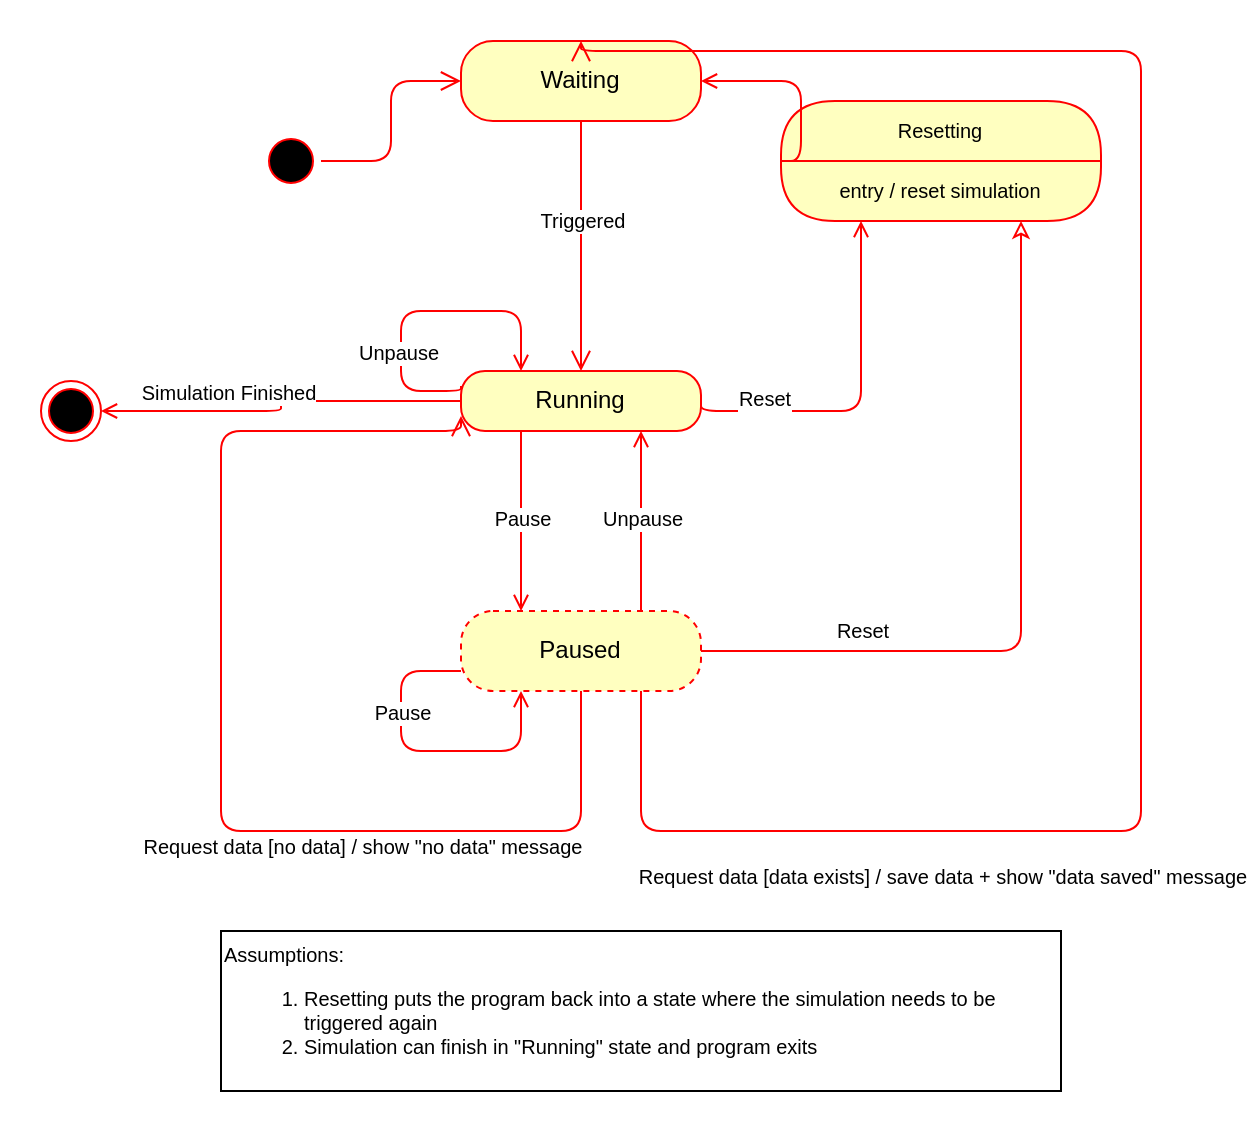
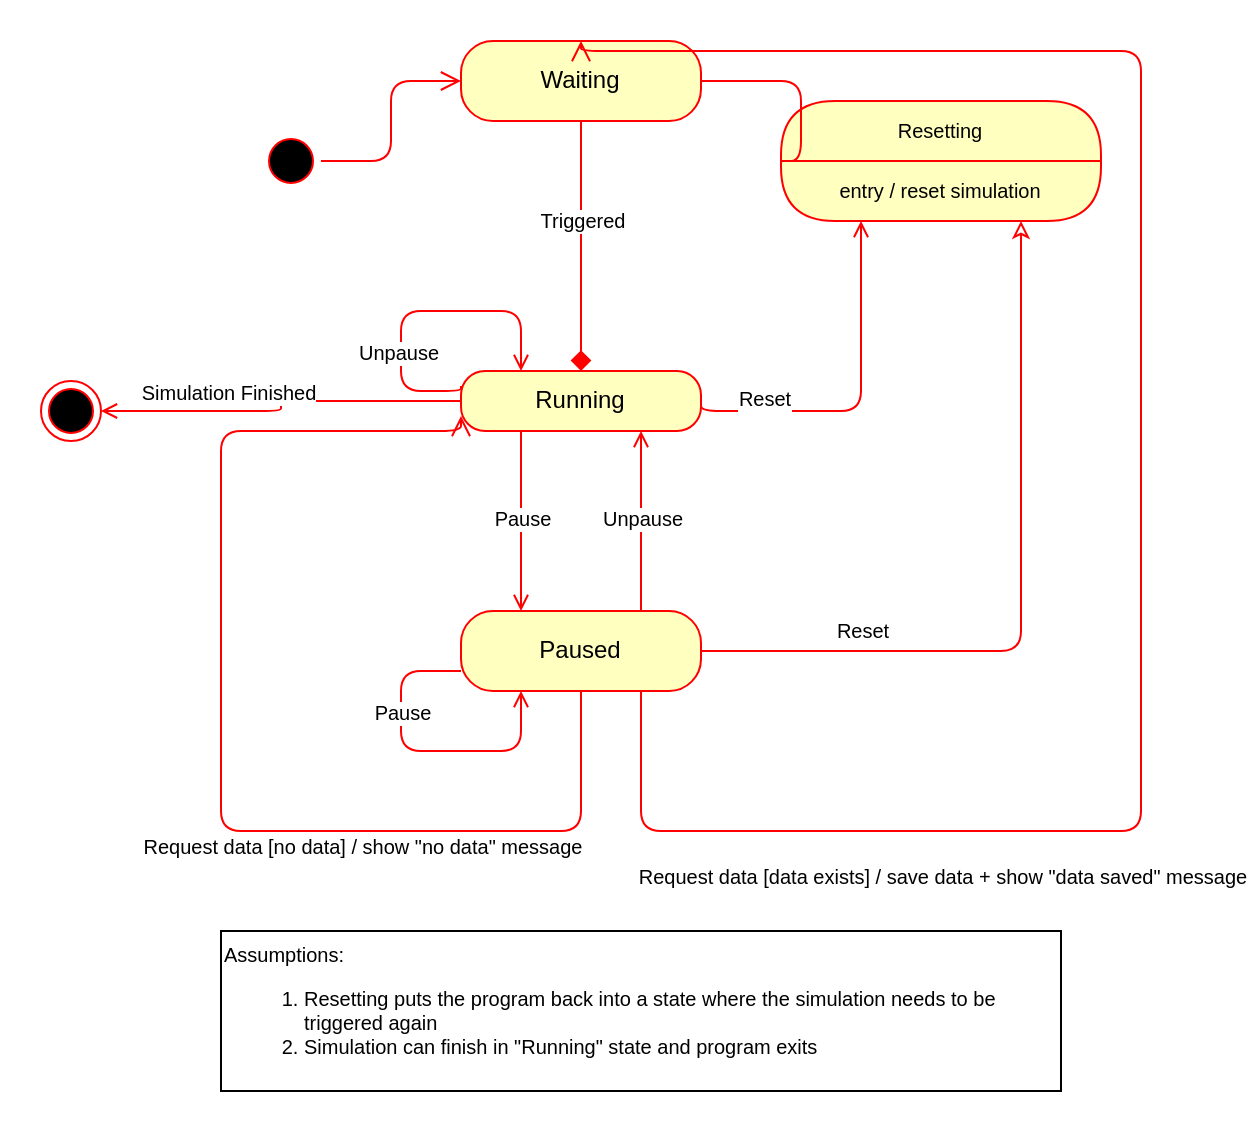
edge "entry / reset simulation" -> "Waiting": arrowhead open -> none
edge "Waiting" -> "Running": arrowhead open -> diamond
node "Paused": style dashed -> solid
